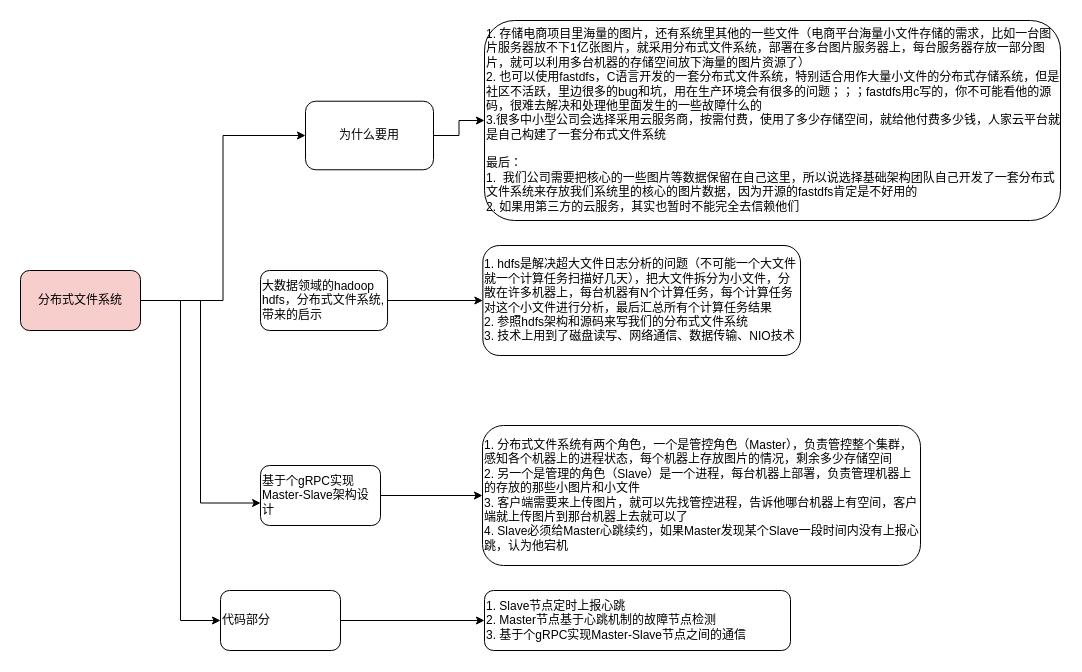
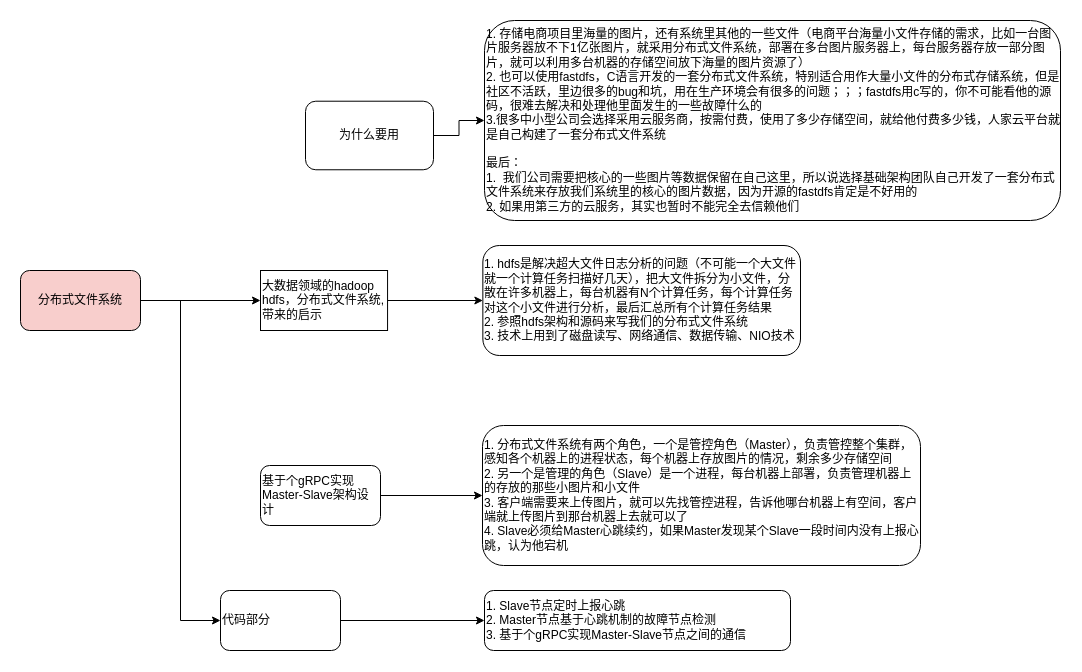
edge "分布式文件系统" -> "为什么要用": removed
node "大数据领域的hadoop hdfs，分布式文件系统,带来的启示": shape rounded rectangle -> rectangle
edge "分布式文件系统" -> "基于个gRPC实现Master-Slave架构设计": now "分布式文件系统" -> "大数据领域的hadoop hdfs，分布式文件系统,带来的启示"
